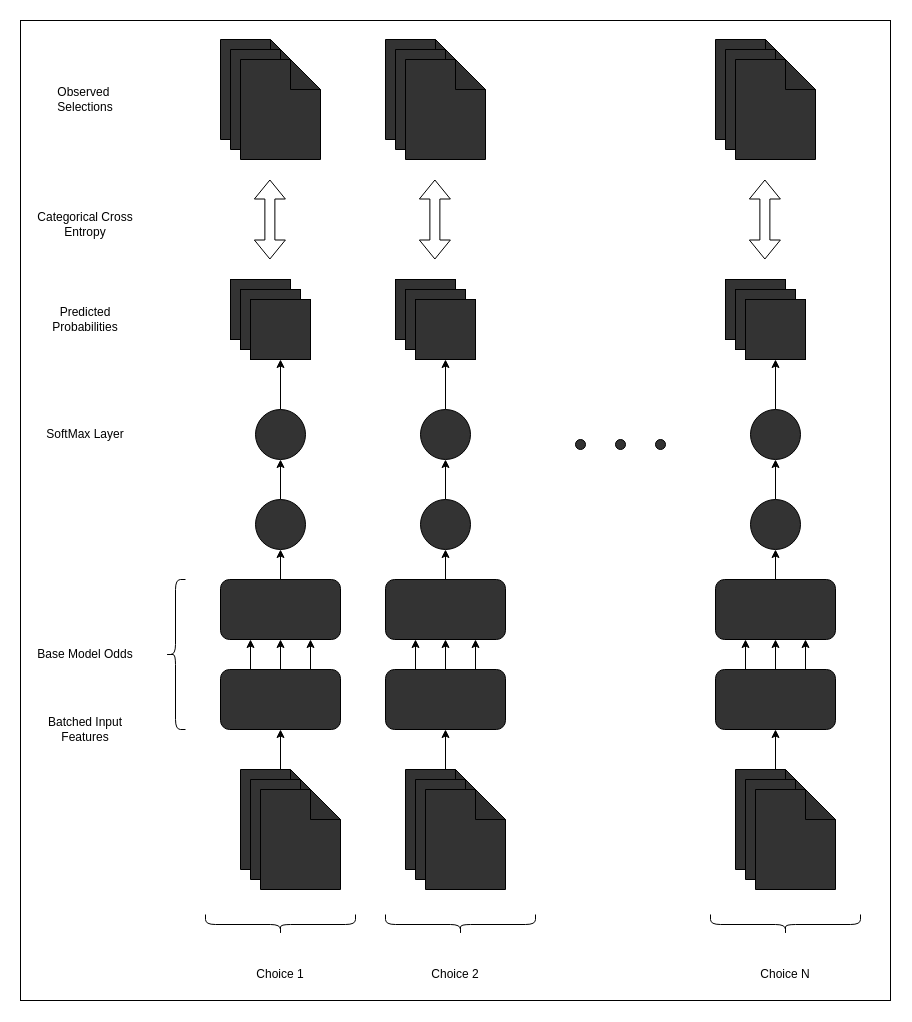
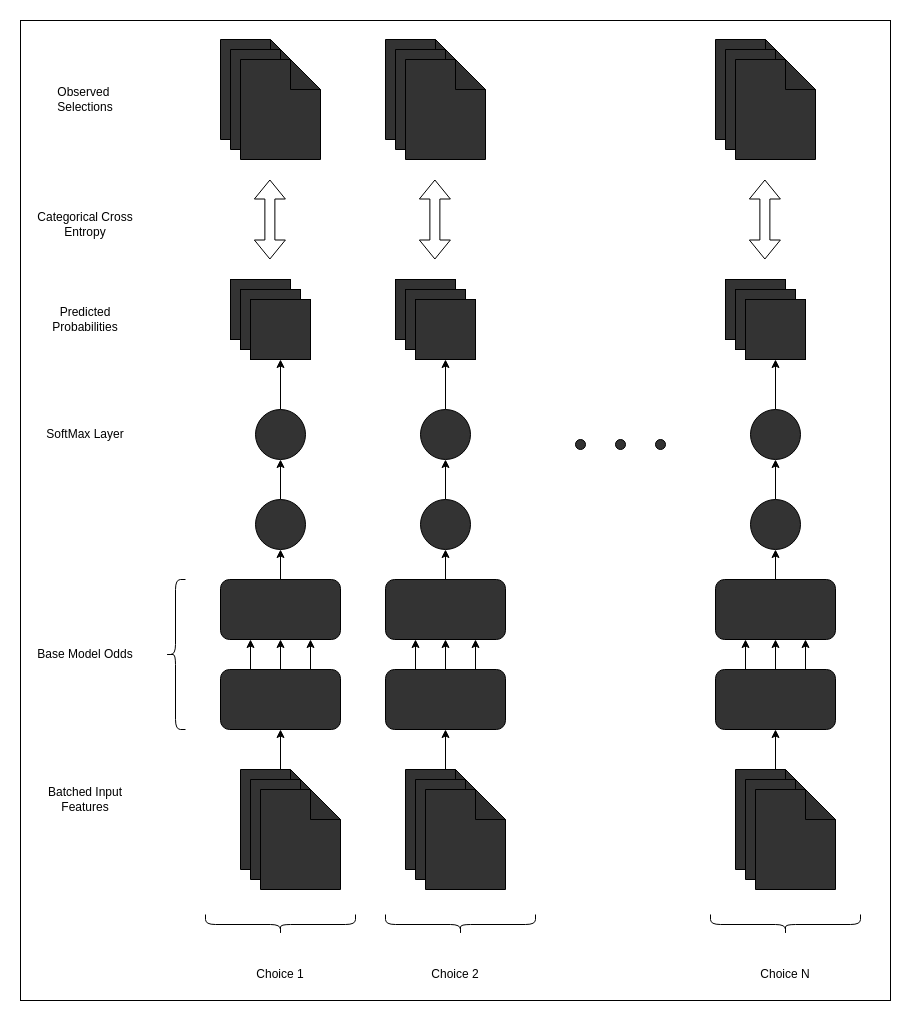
node "Batched Input Features": moved (86, 730) -> (86, 800)
